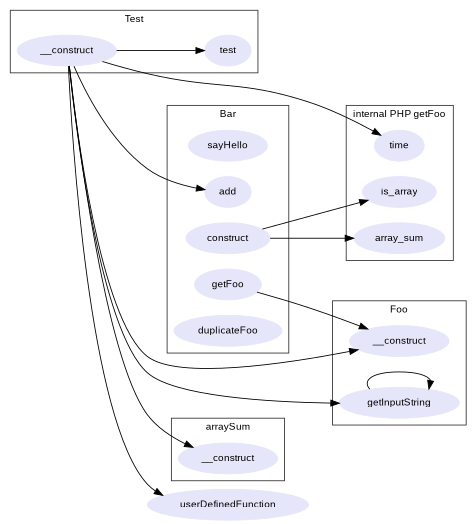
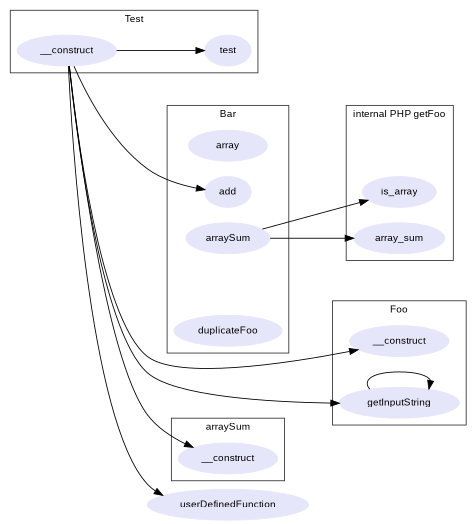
node "sayHello": label "sayHello" -> "array"
node "time": removed
node "construct": label "construct" -> "arraySum"
node "getFoo": removed
